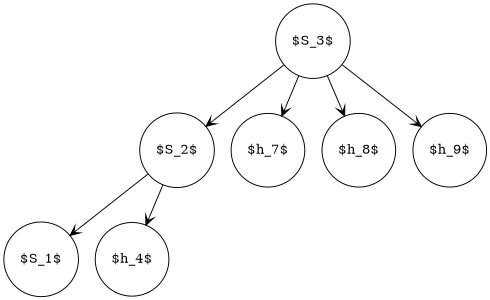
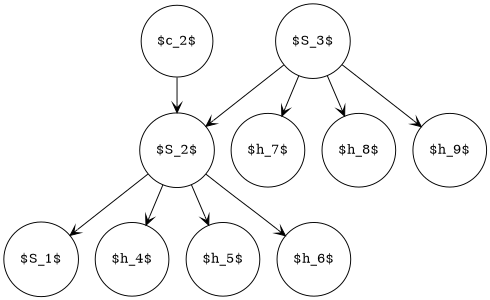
node "$c_2$": added
node "$h_5$": added
node "$h_6$": added
